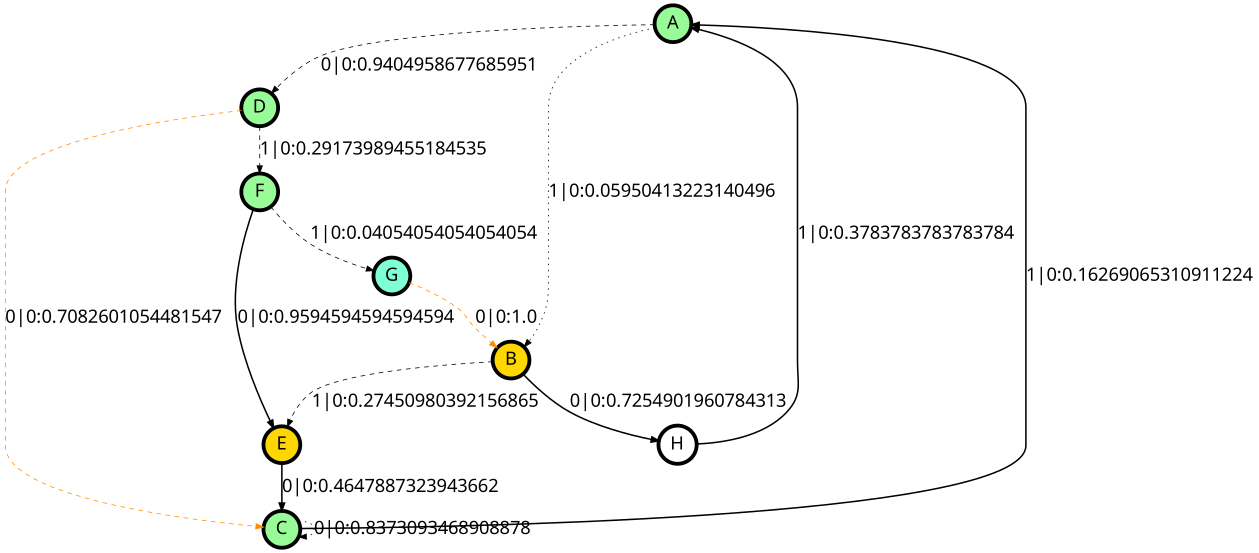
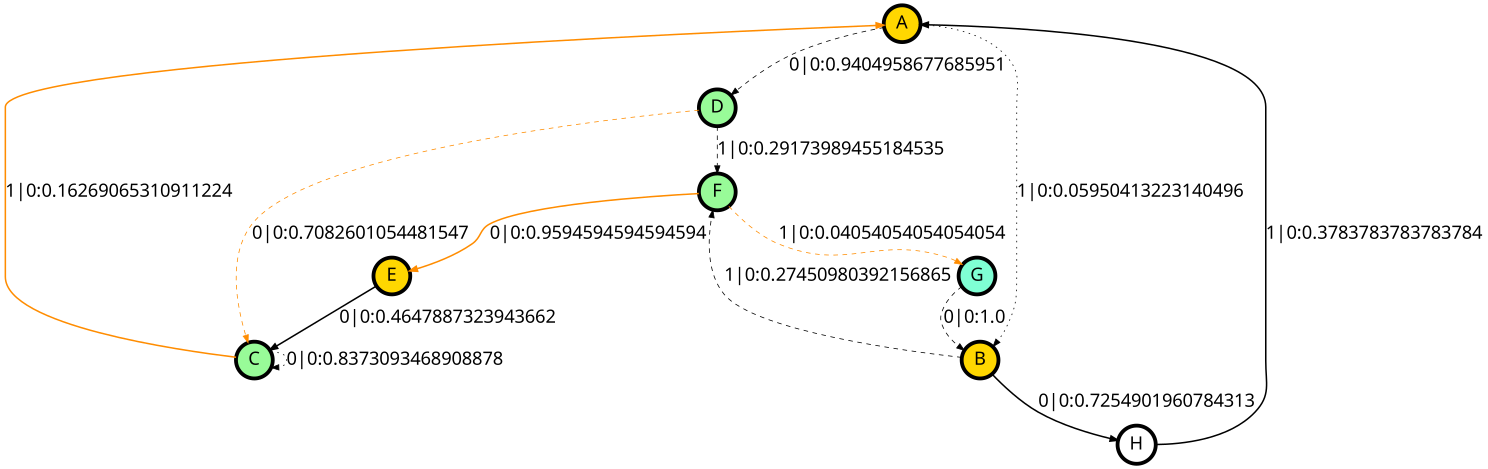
node "A": fillcolor palegreen -> gold
edge "F" -> "G": color black -> darkorange
edge "G" -> "B": color darkorange -> black
edge "F" -> "E": color black -> darkorange
edge "B" -> "E": now "B" -> "F"
edge "C" -> "A": color black -> darkorange
